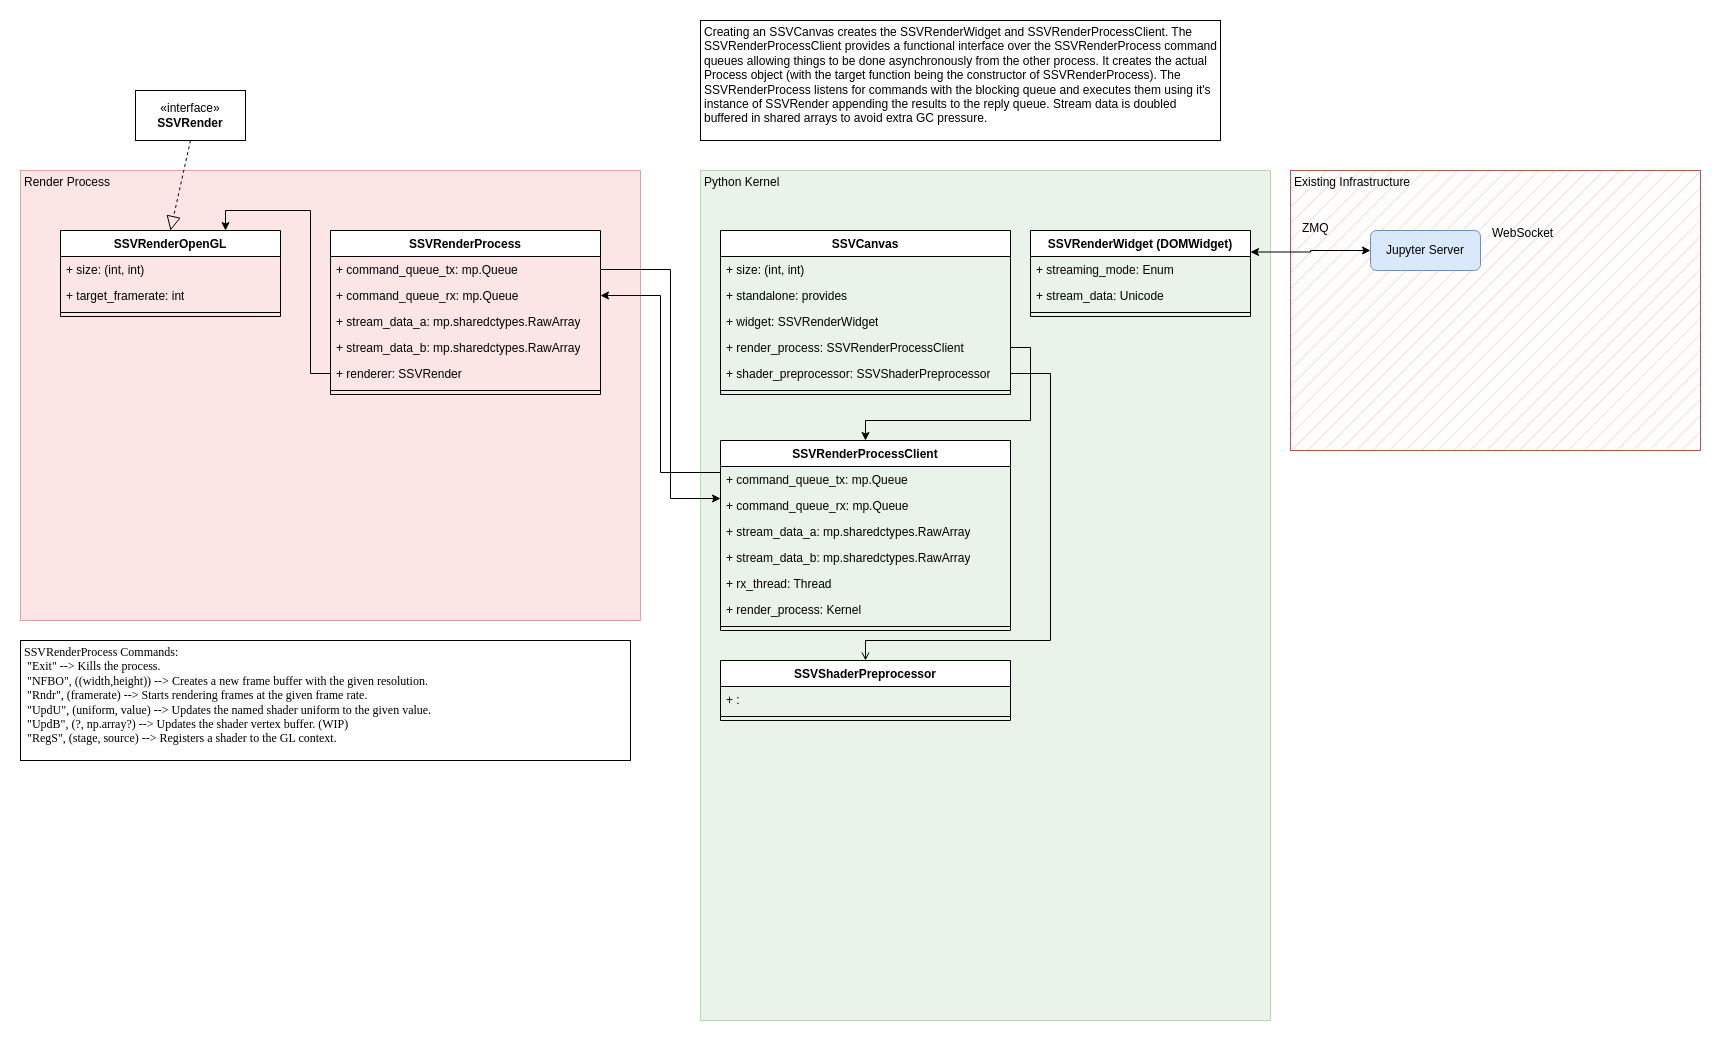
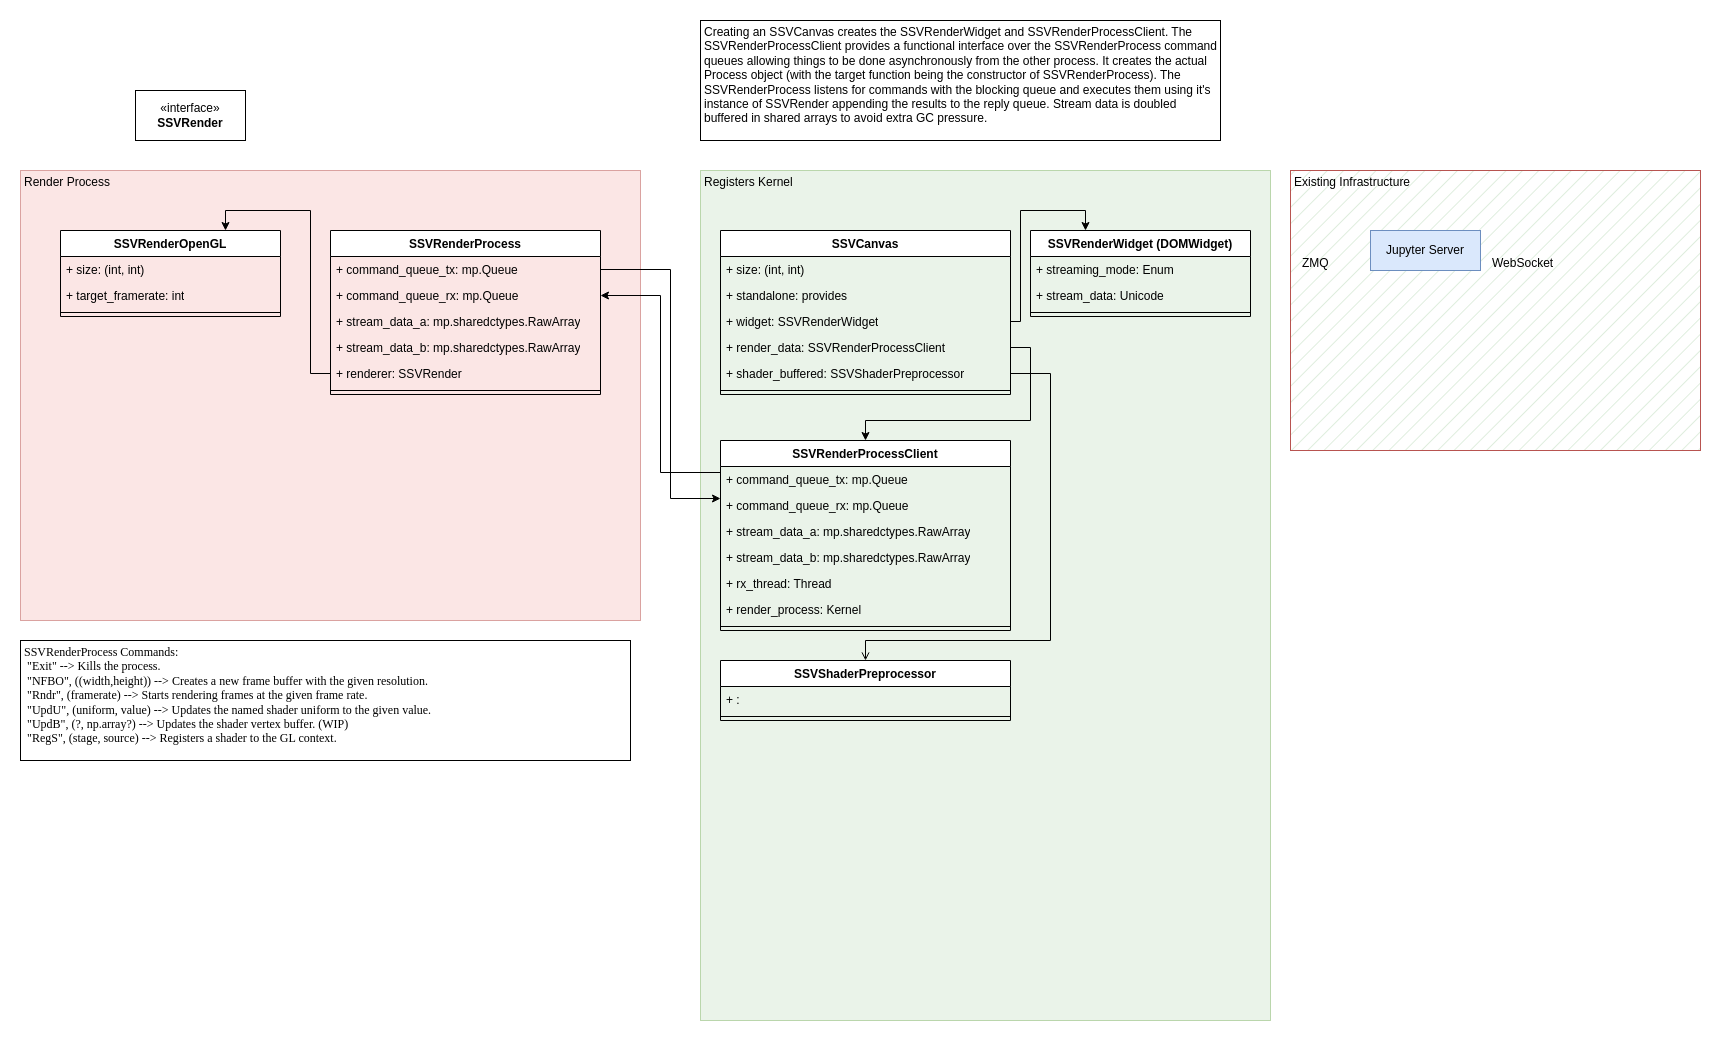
edge "«interface» SSVRender" -> "SSVRenderOpenGL": removed
node "Python Kernel": label "Python Kernel" -> "Registers Kernel"
node "ZMQ": moved (1326, 229) -> (1326, 264)
edge "+ widget: SSVRenderWidget" -> "SSVRenderWidget (DOMWidget)": added
node "WebSocket": moved (1531, 234) -> (1531, 264)
edge "Jupyter Server" -- "SSVRenderWidget (DOMWidget)": removed
node "Jupyter Server": shape rounded rectangle -> rectangle
node "Existing Infrastructure": fillcolor #f8cecc -> #d5e8d4
node "+ render_process: SSVRenderProcessClient": label "+ render_process: SSVRenderProcessClient" -> "+ render_data: SSVRenderProcessClient"
node "+ shader_preprocessor: SSVShaderPreprocessor": label "+ shader_preprocessor: SSVShaderPreprocessor" -> "+ shader_buffered: SSVShaderPreprocessor"
